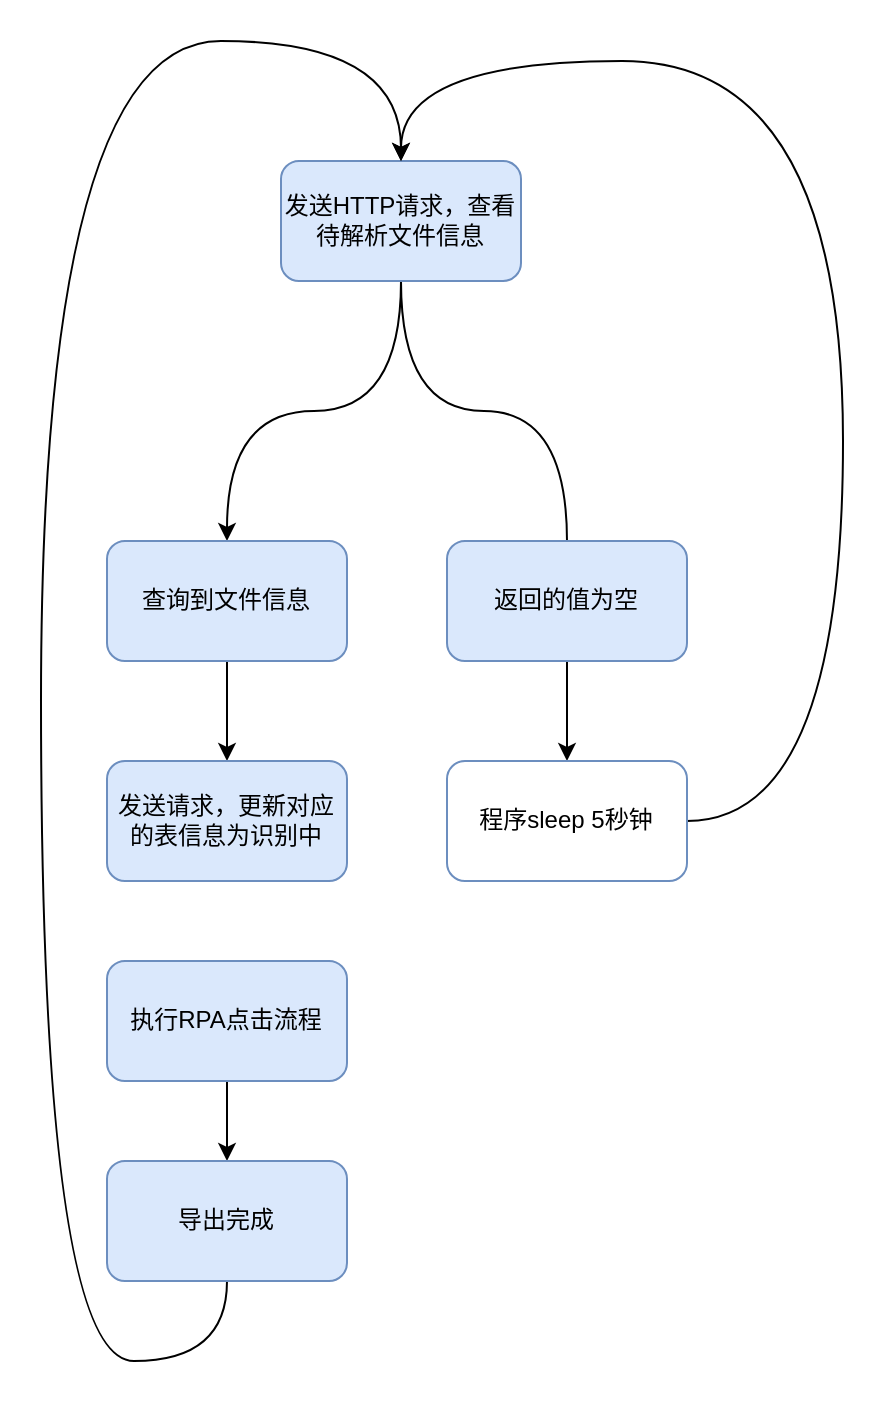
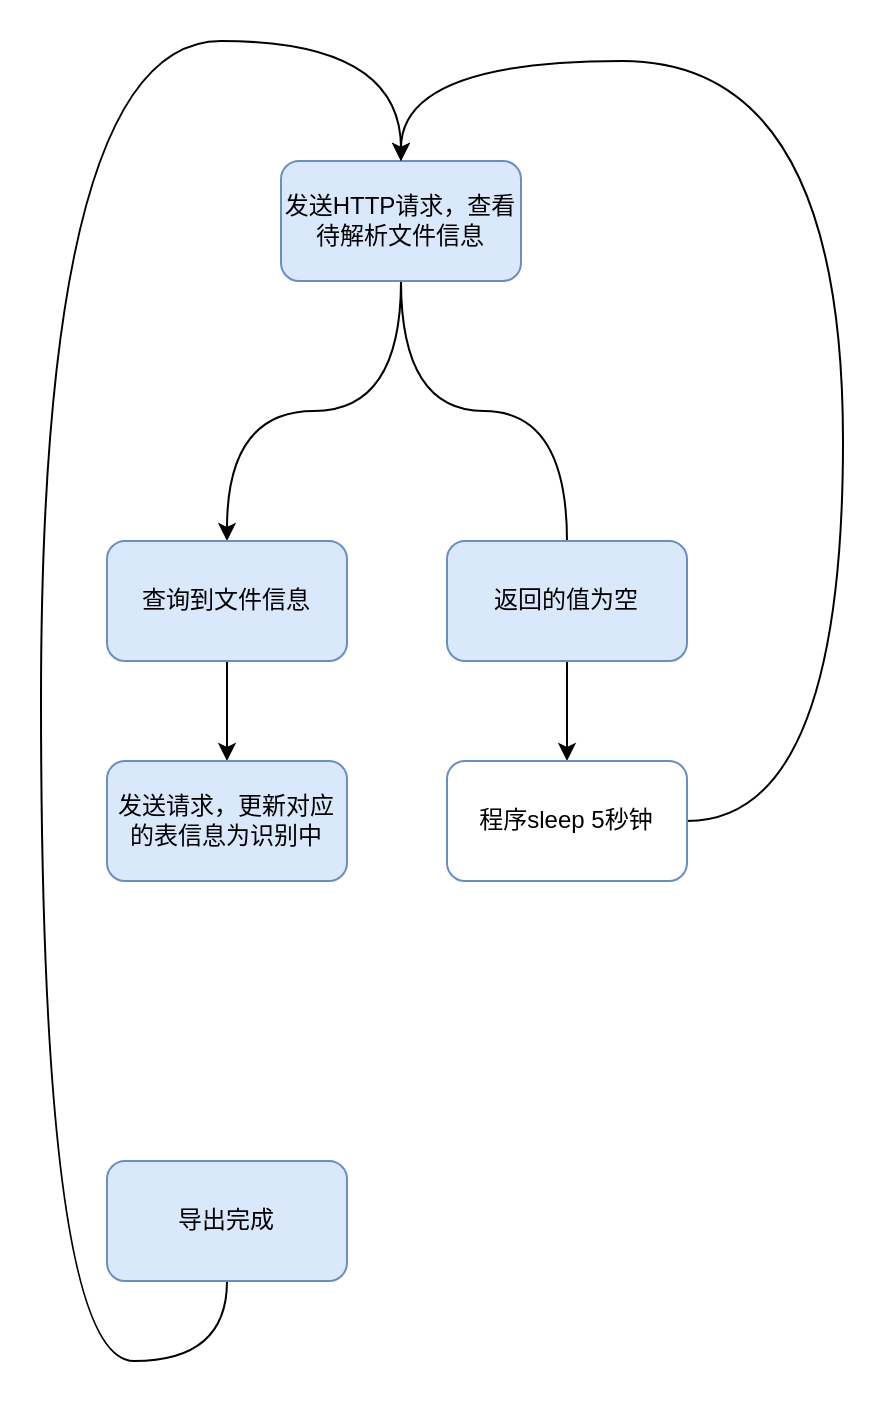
node "执行RPA点击流程": removed
edge "执行RPA点击流程" -> "导出完成": removed
